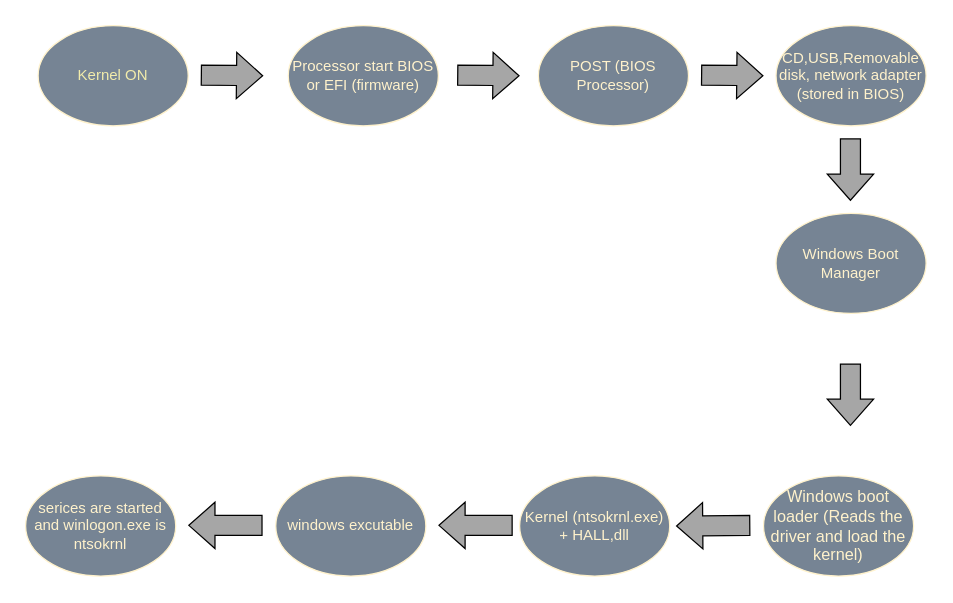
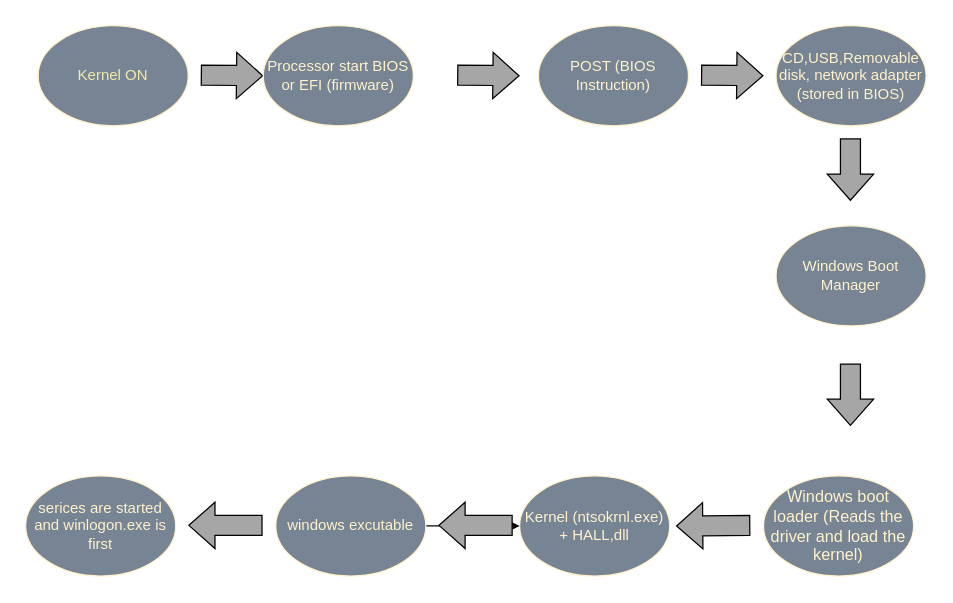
node "Processor start BIOS or EFI (firmware)": moved (363, 76) -> (338, 76)
node "POST (BIOS Processor)": label "POST (BIOS Processor)" -> "POST (BIOS Instruction)"
node "Windows Boot Manager": moved (851, 263) -> (851, 276)
node "serices are started and winlogon.exe is ntsokrnl": label "serices are started and winlogon.exe is ntsokrnl" -> "serices are started and winlogon.exe is first"
edge "windows excutable" -> "Kernel (ntsokrnl.exe) + HALL,dll": added
